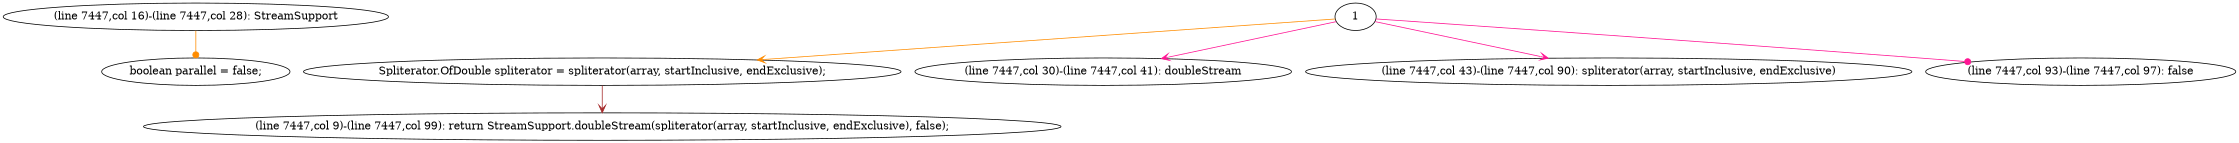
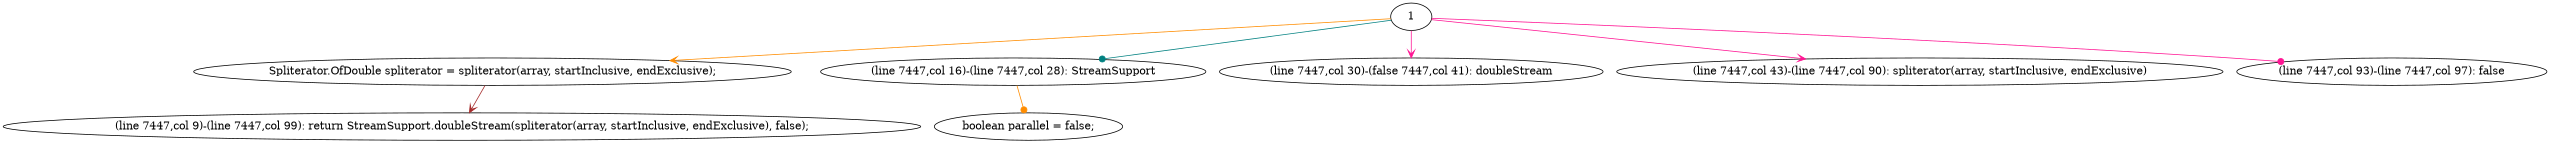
edge "1" -> "(line 7447,col 16)-(line 7447,col 28): StreamSupport": added
node "(line 7447,col 30)-(line 7447,col 41): doubleStream": label "(line 7447,col 30)-(line 7447,col 41): doubleStream" -> "(line 7447,col 30)-(false 7447,col 41): doubleStream"
